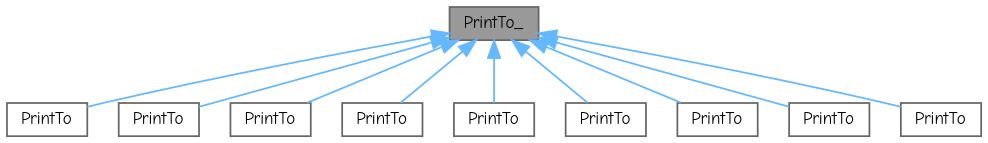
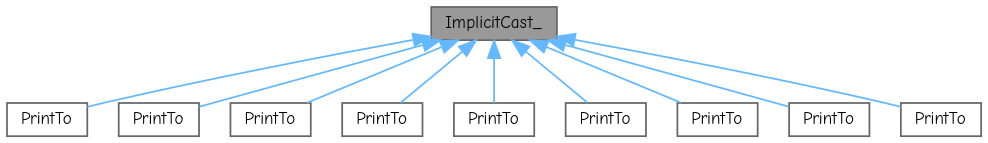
node "PrintTo_": label "PrintTo_" -> "ImplicitCast_"
